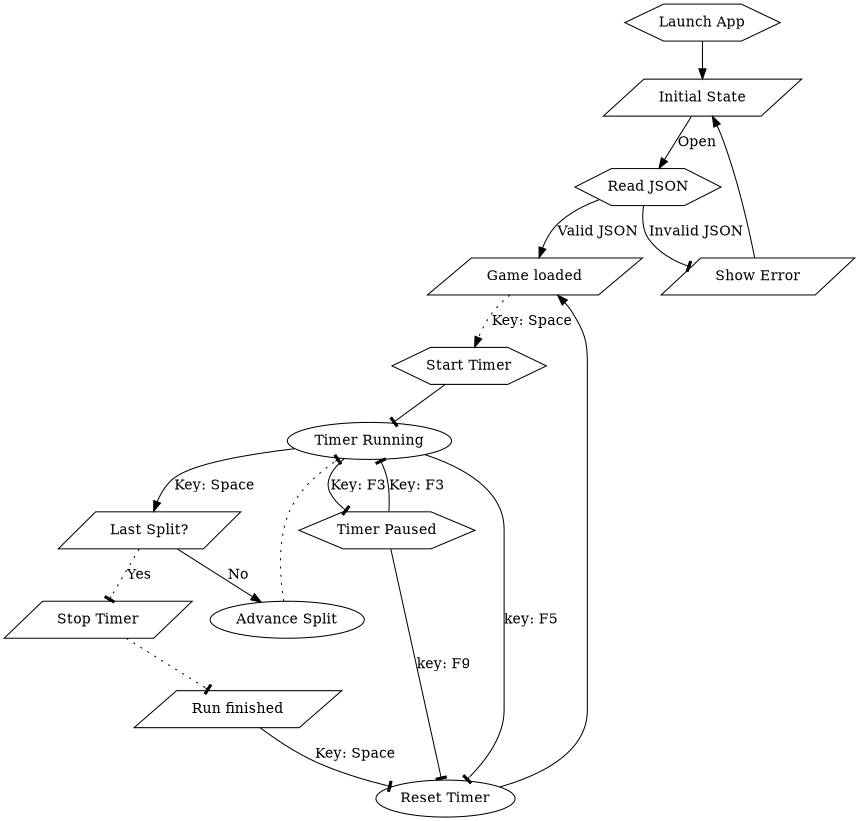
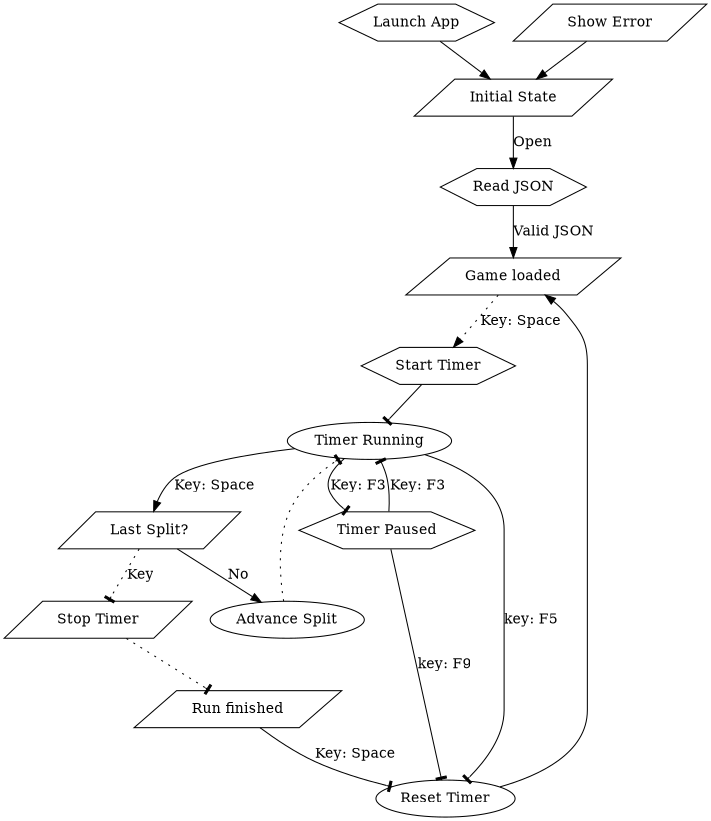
edge "Read JSON" -> "Show Error": removed, label "Invalid JSON"
edge "Last Split?" -> "Stop Timer": label "Yes" -> "Key"
